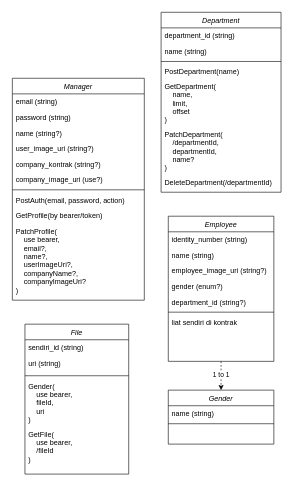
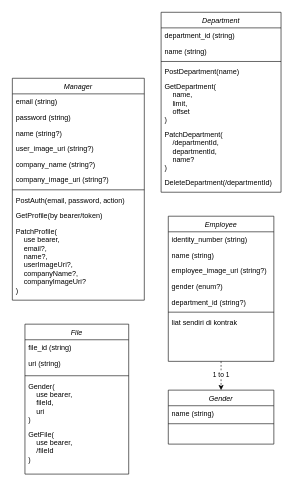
node "company_kontrak (string?)": label "company_kontrak (string?)" -> "company_name (string?)"
node "company_image_uri (use?)": label "company_image_uri (use?)" -> "company_image_uri (string?)"
node "sendiri_id (string)": label "sendiri_id (string)" -> "file_id (string)"
